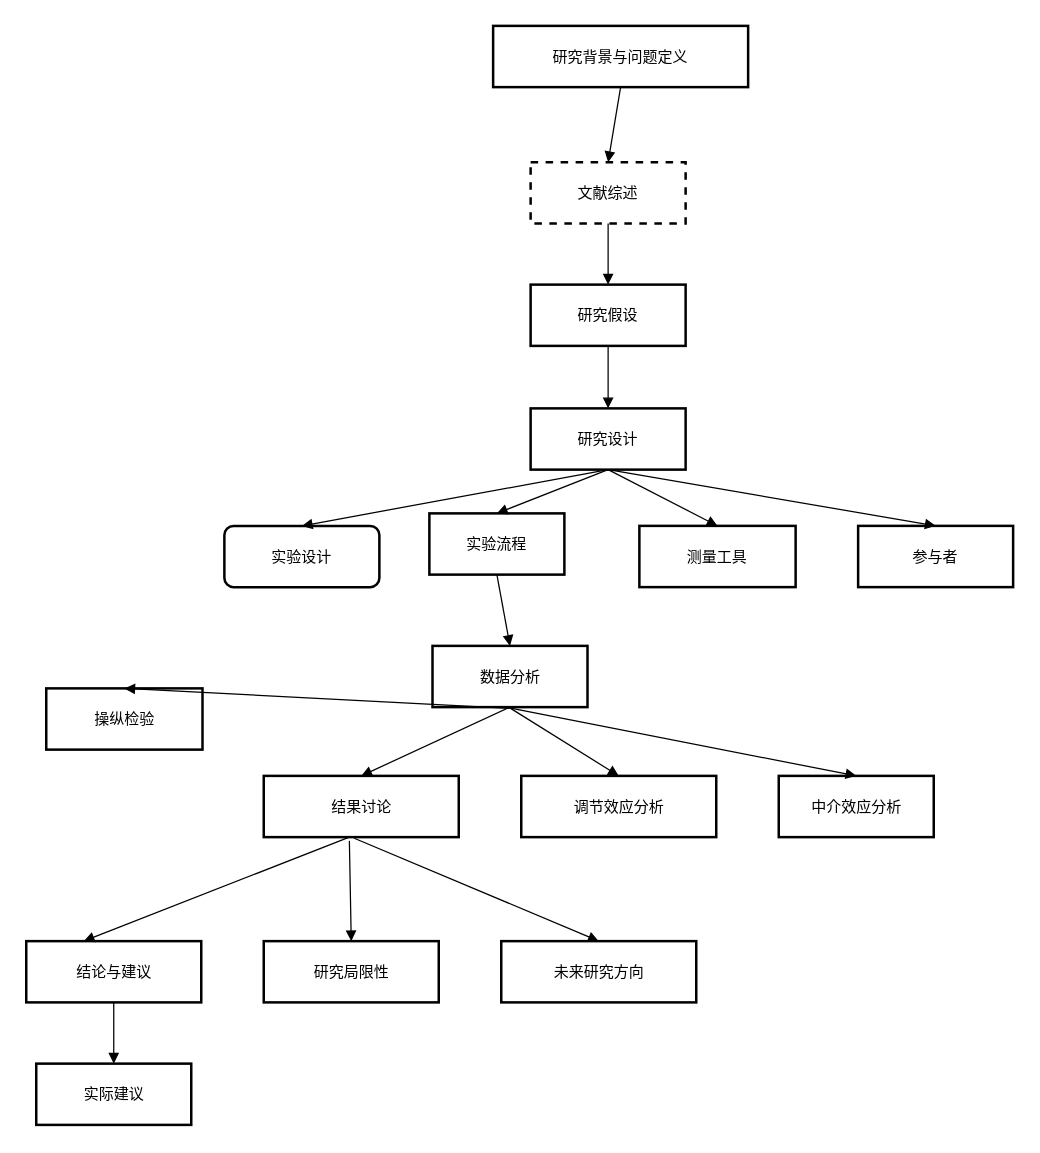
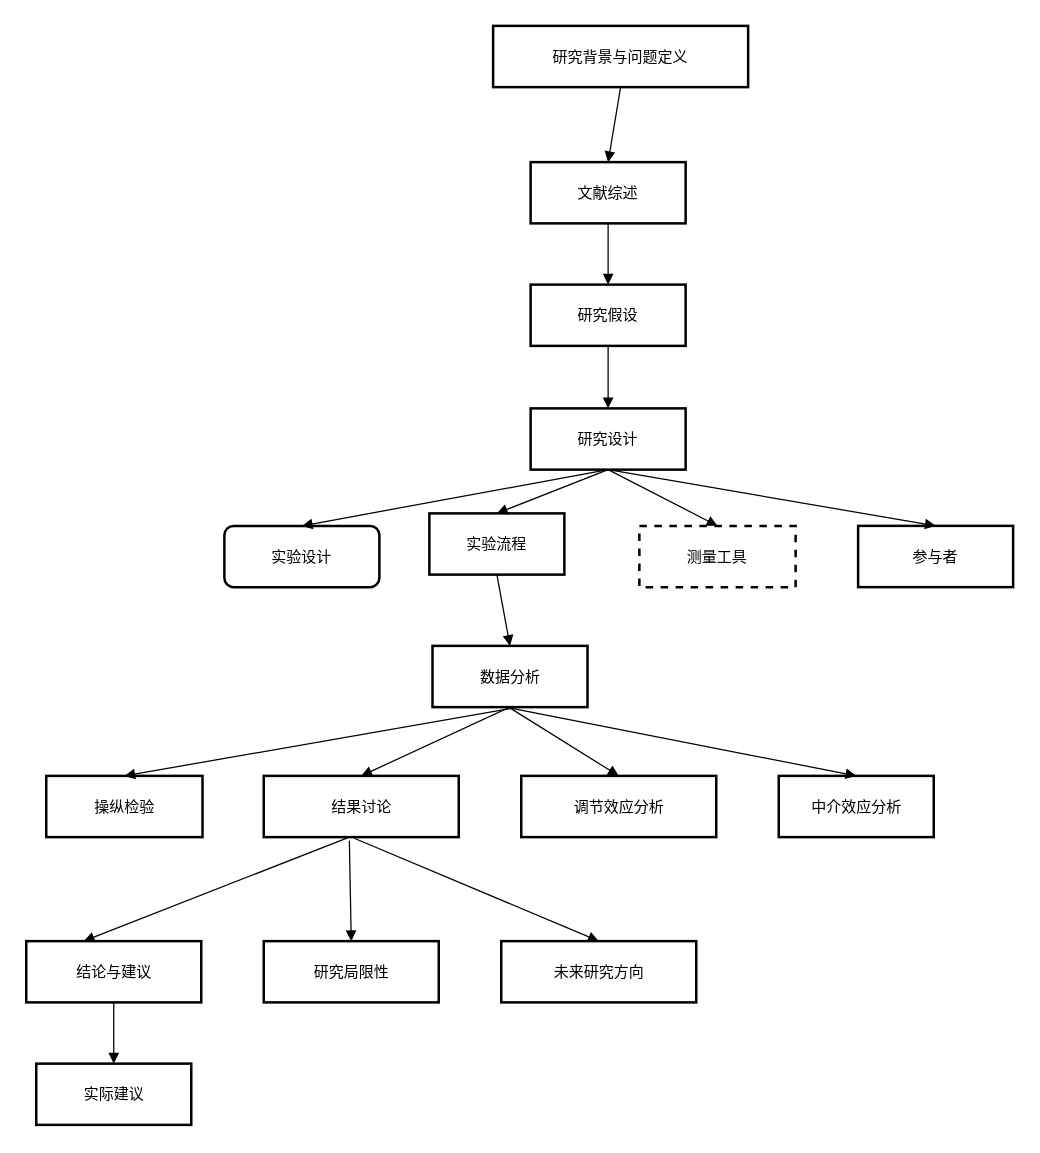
node "文献综述": style dashed -> solid
node "测量工具": style solid -> dashed
node "操纵检验": moved (124, 719) -> (124, 806)
